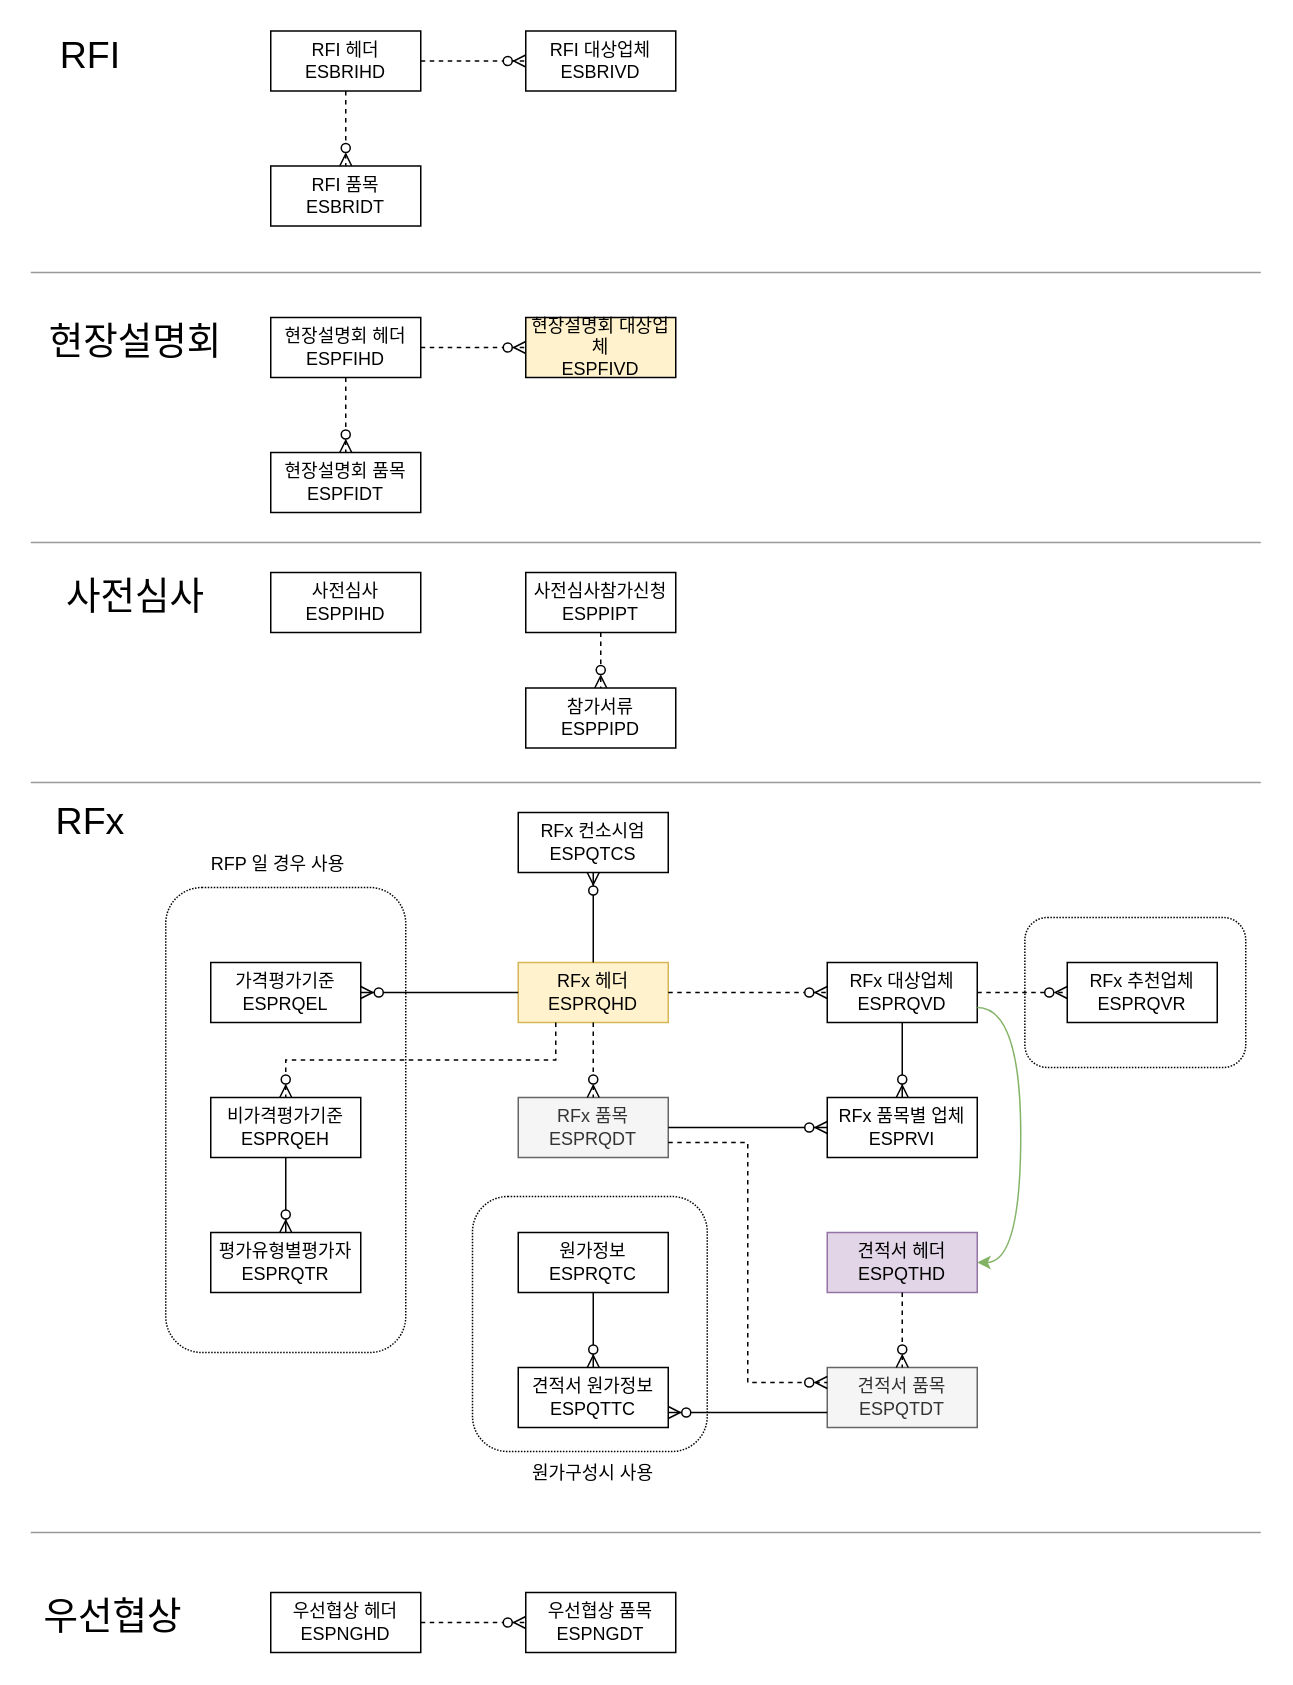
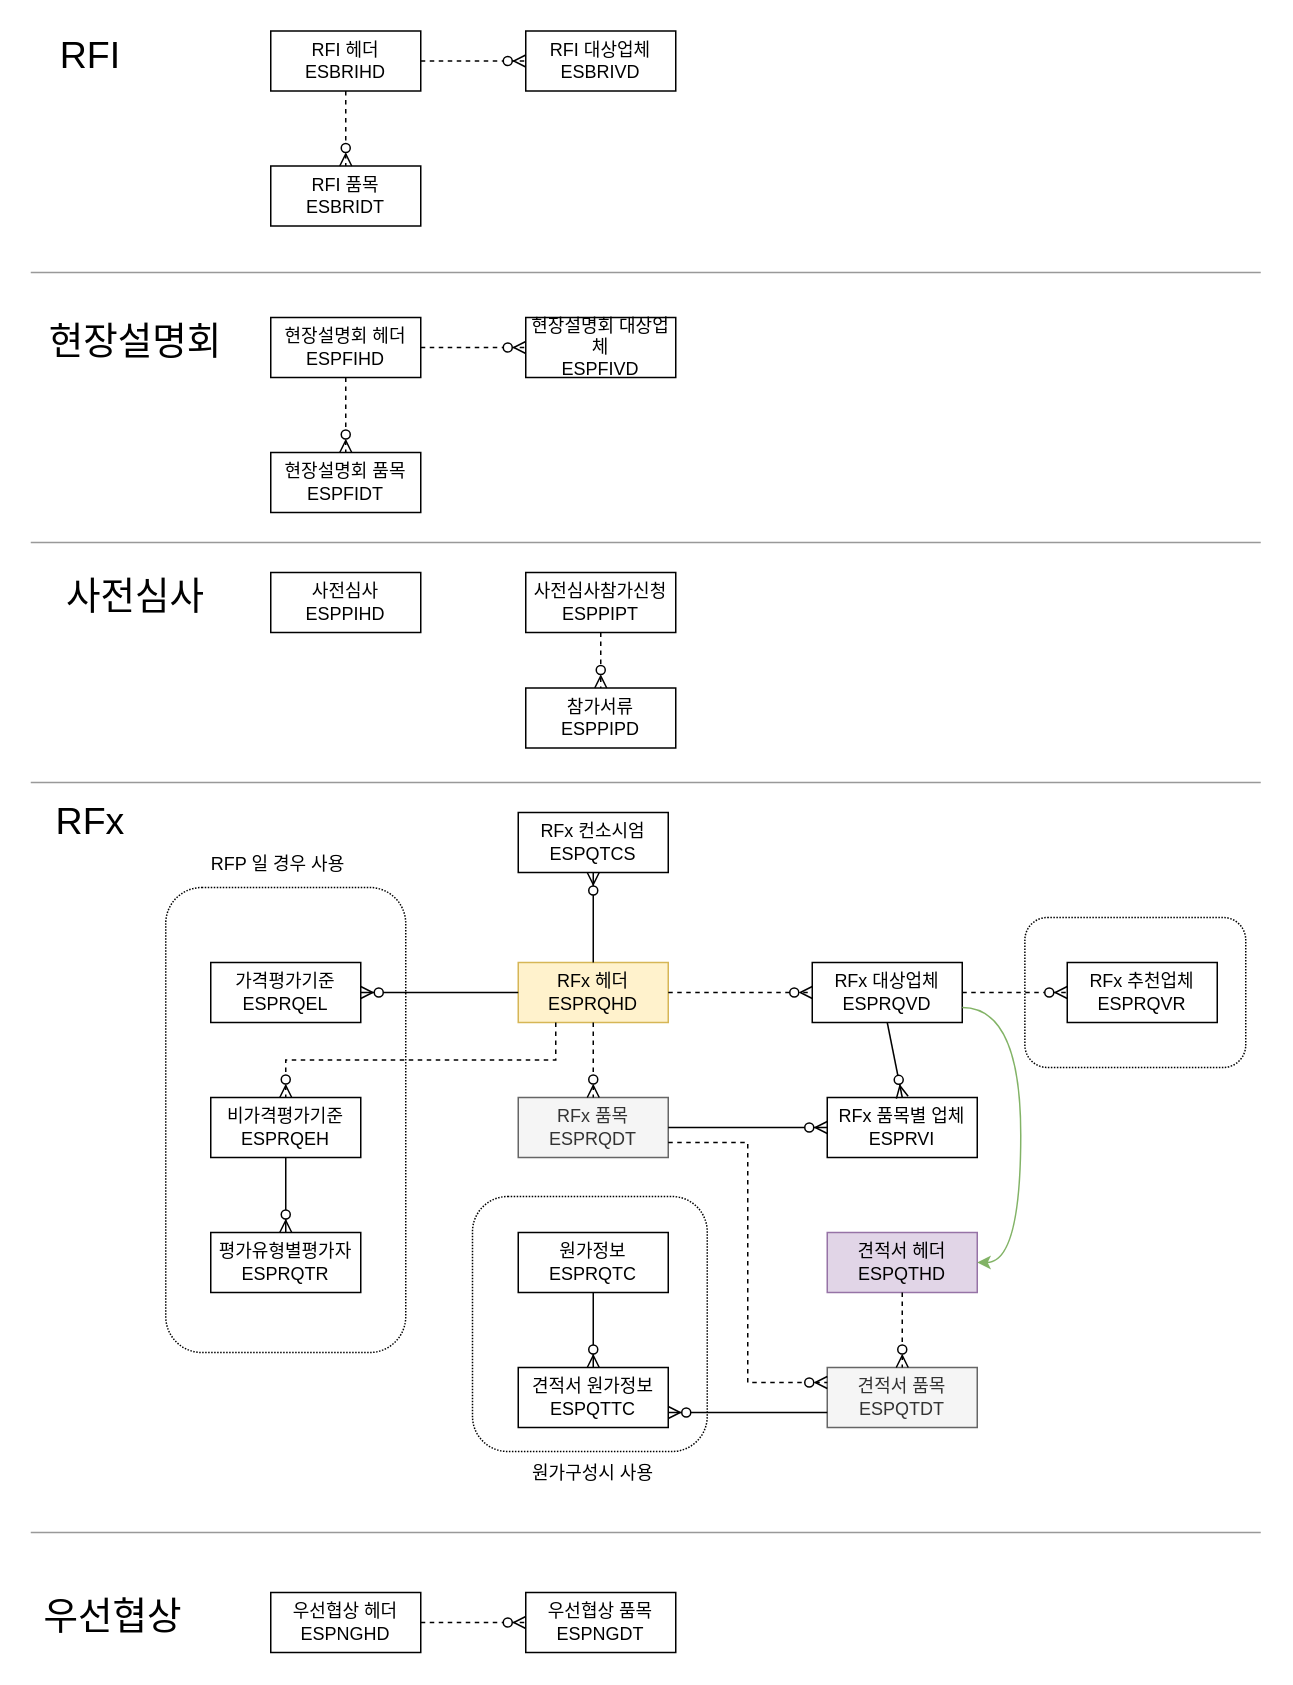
node "현장설명회 대상업체 ESPFIVD": fillcolor #fff2cc -> #ffffff
node "RFx 대상업체 ESPRQVD": moved (902, 992) -> (887, 992)
